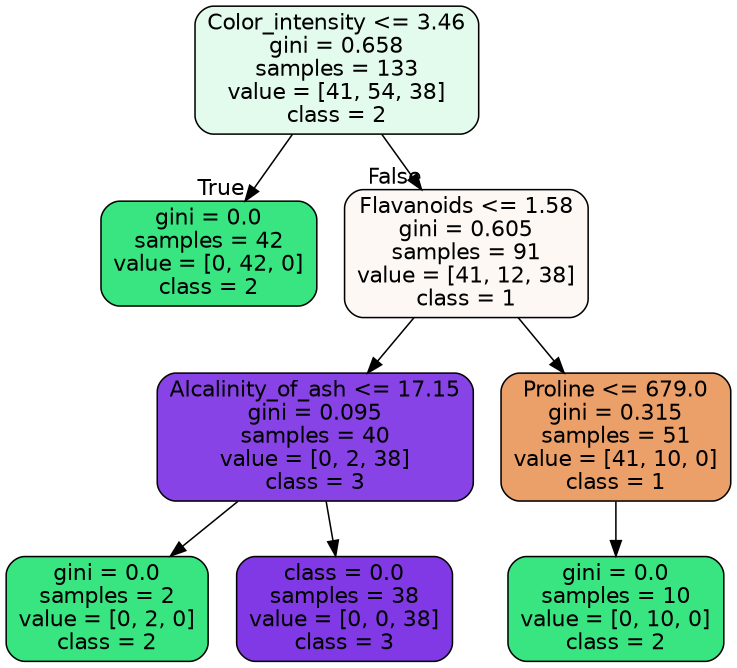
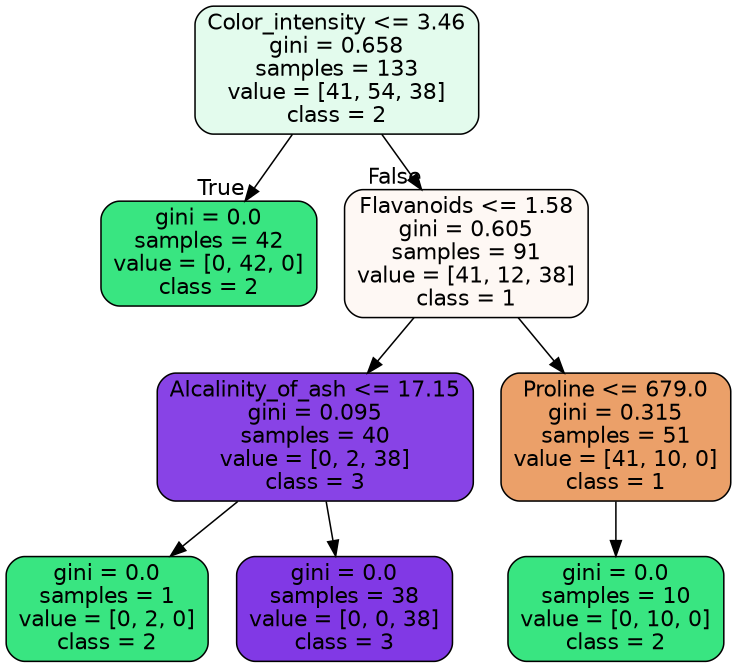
node "gini = 0.0 samples = 2 value = [0, 2, 0] class = 2": label "gini = 0.0 samples = 2 value = [0, 2, 0] class = 2" -> "gini = 0.0 samples = 1 value = [0, 2, 0] class = 2"
node "class = 0.0 samples = 38 value = [0, 0, 38] class = 3": label "class = 0.0 samples = 38 value = [0, 0, 38] class = 3" -> "gini = 0.0 samples = 38 value = [0, 0, 38] class = 3"
